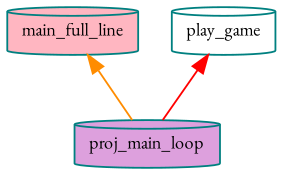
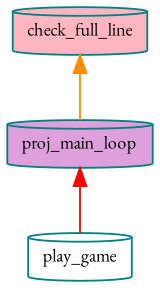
node "main_full_line": label "main_full_line" -> "check_full_line"
edge "proj_main_loop" -> "play_game": reversed
